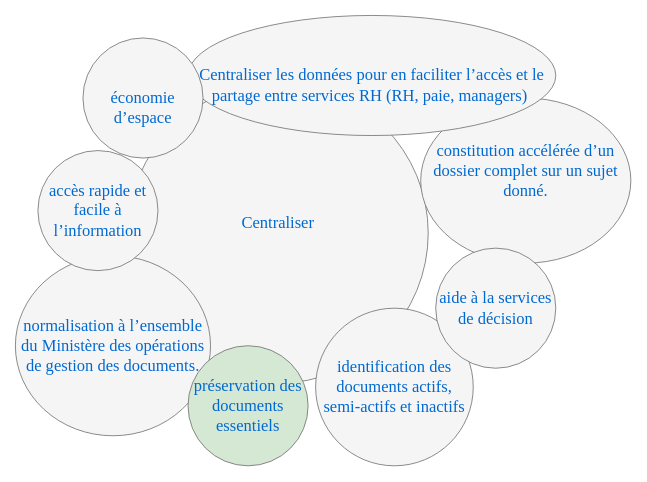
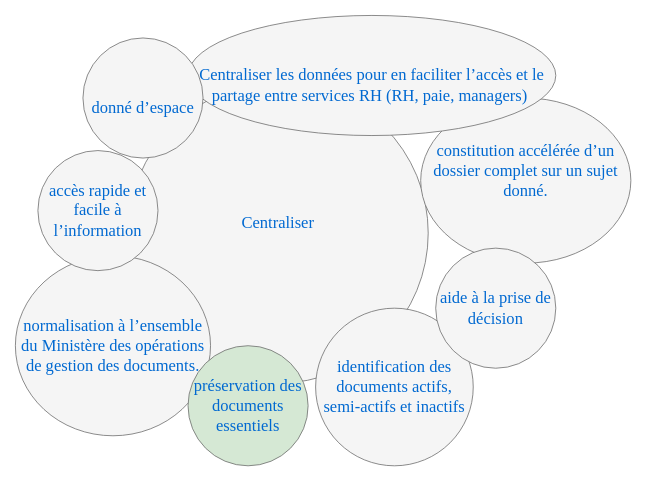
node "économie d’espace": label "économie d’espace" -> "donné d’espace"
node "aide à la services de décision": label "aide à la services de décision" -> "aide à la prise de décision"
